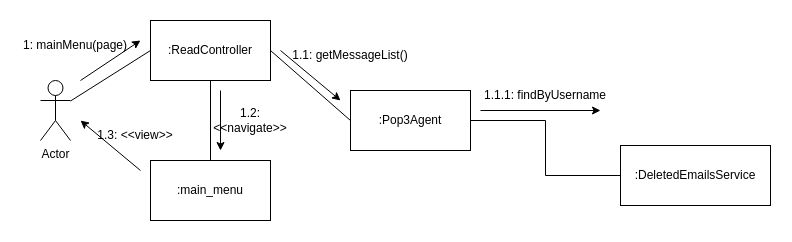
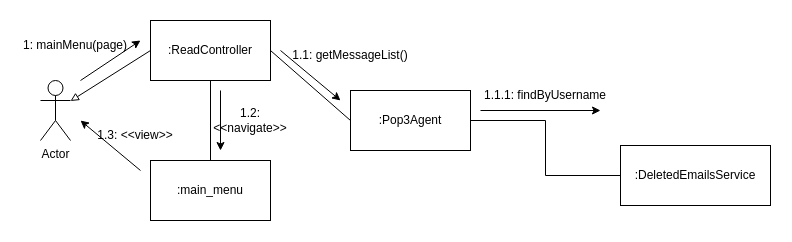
edge ":ReadController" -- "Actor": arrowhead none -> block
